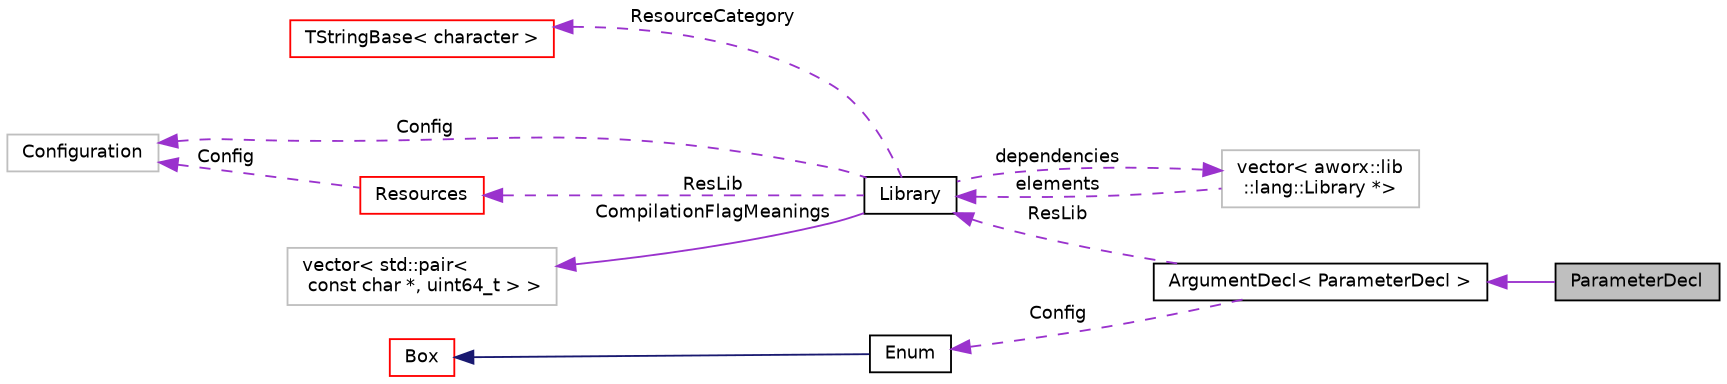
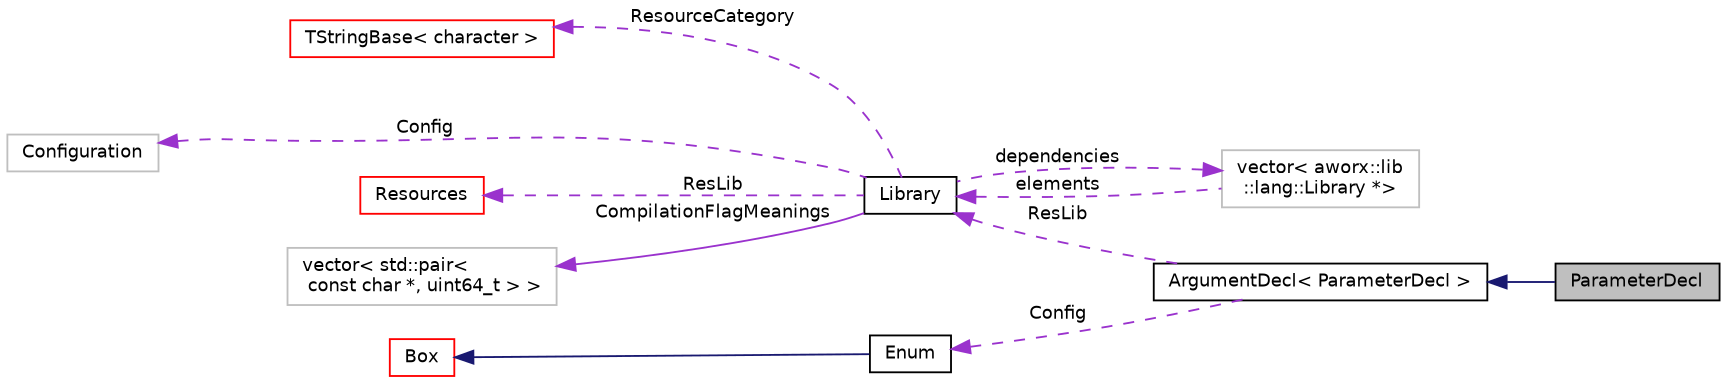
edge "Resources" -> "Configuration": removed, label "Config"
edge "ParameterDecl" -> "ArgumentDecl< ParameterDecl >": color darkorchid3 -> midnightblue
